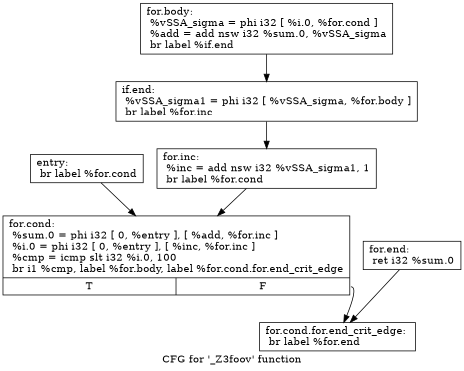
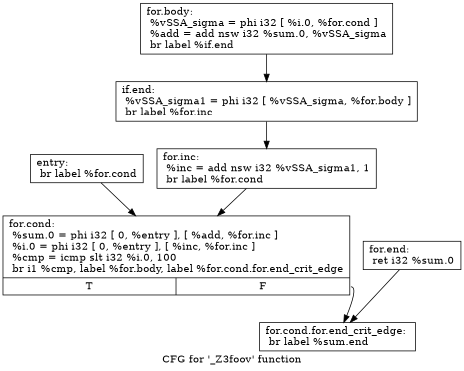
node "for.cond.for.end_crit_edge:": text "br label %for.end" -> "br label %sum.end"
